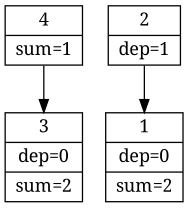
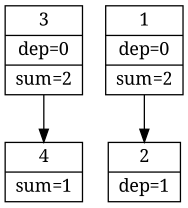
edge "4" -> "3": reversed
edge "2" -> "1": reversed
